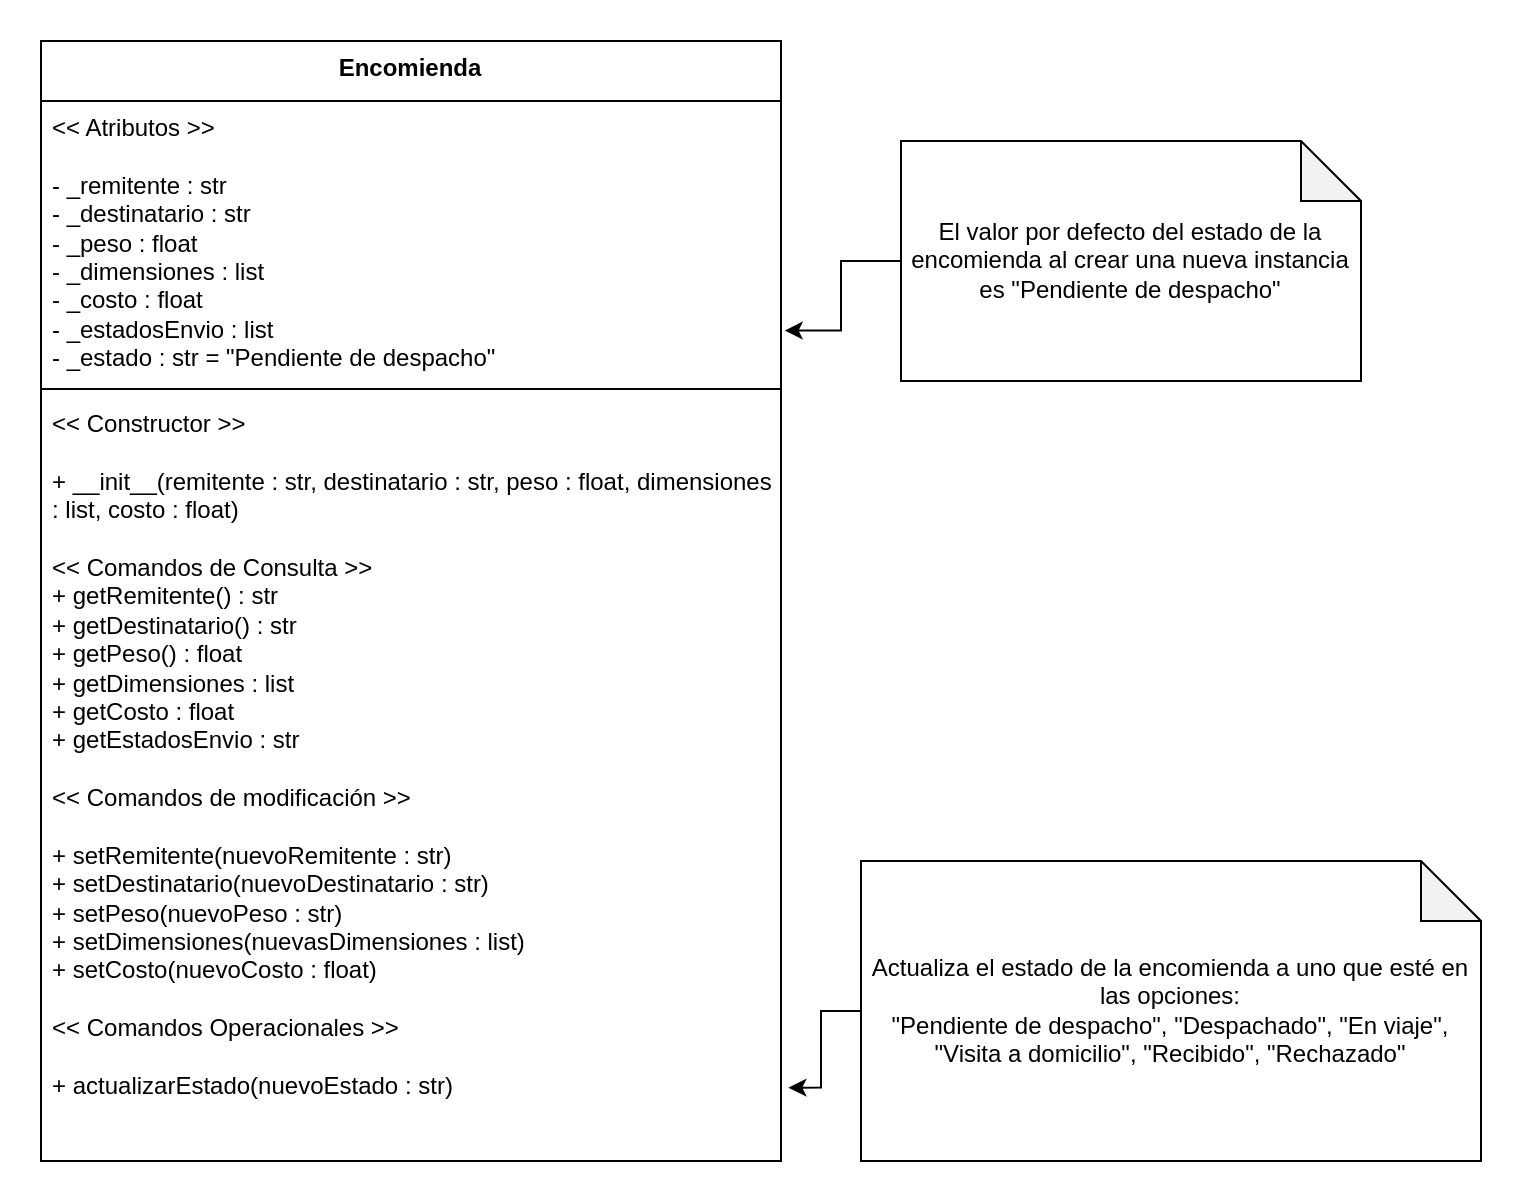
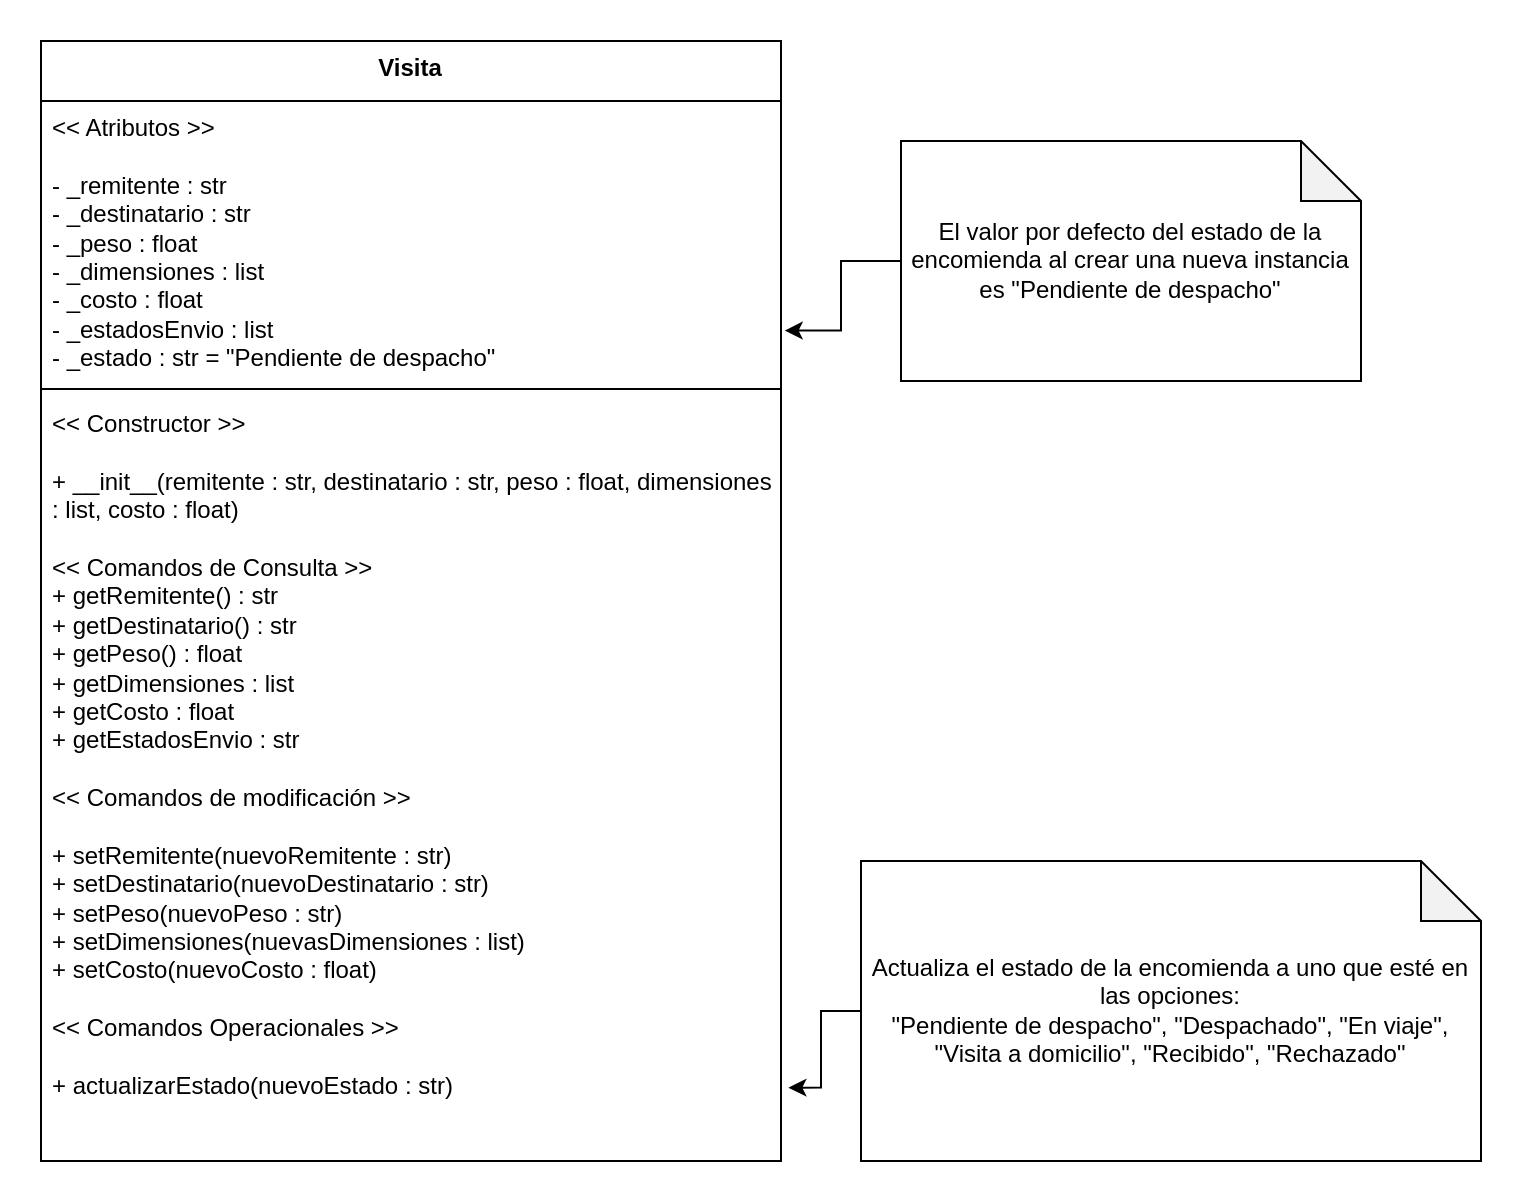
node "Encomienda": label "Encomienda" -> "Visita"
